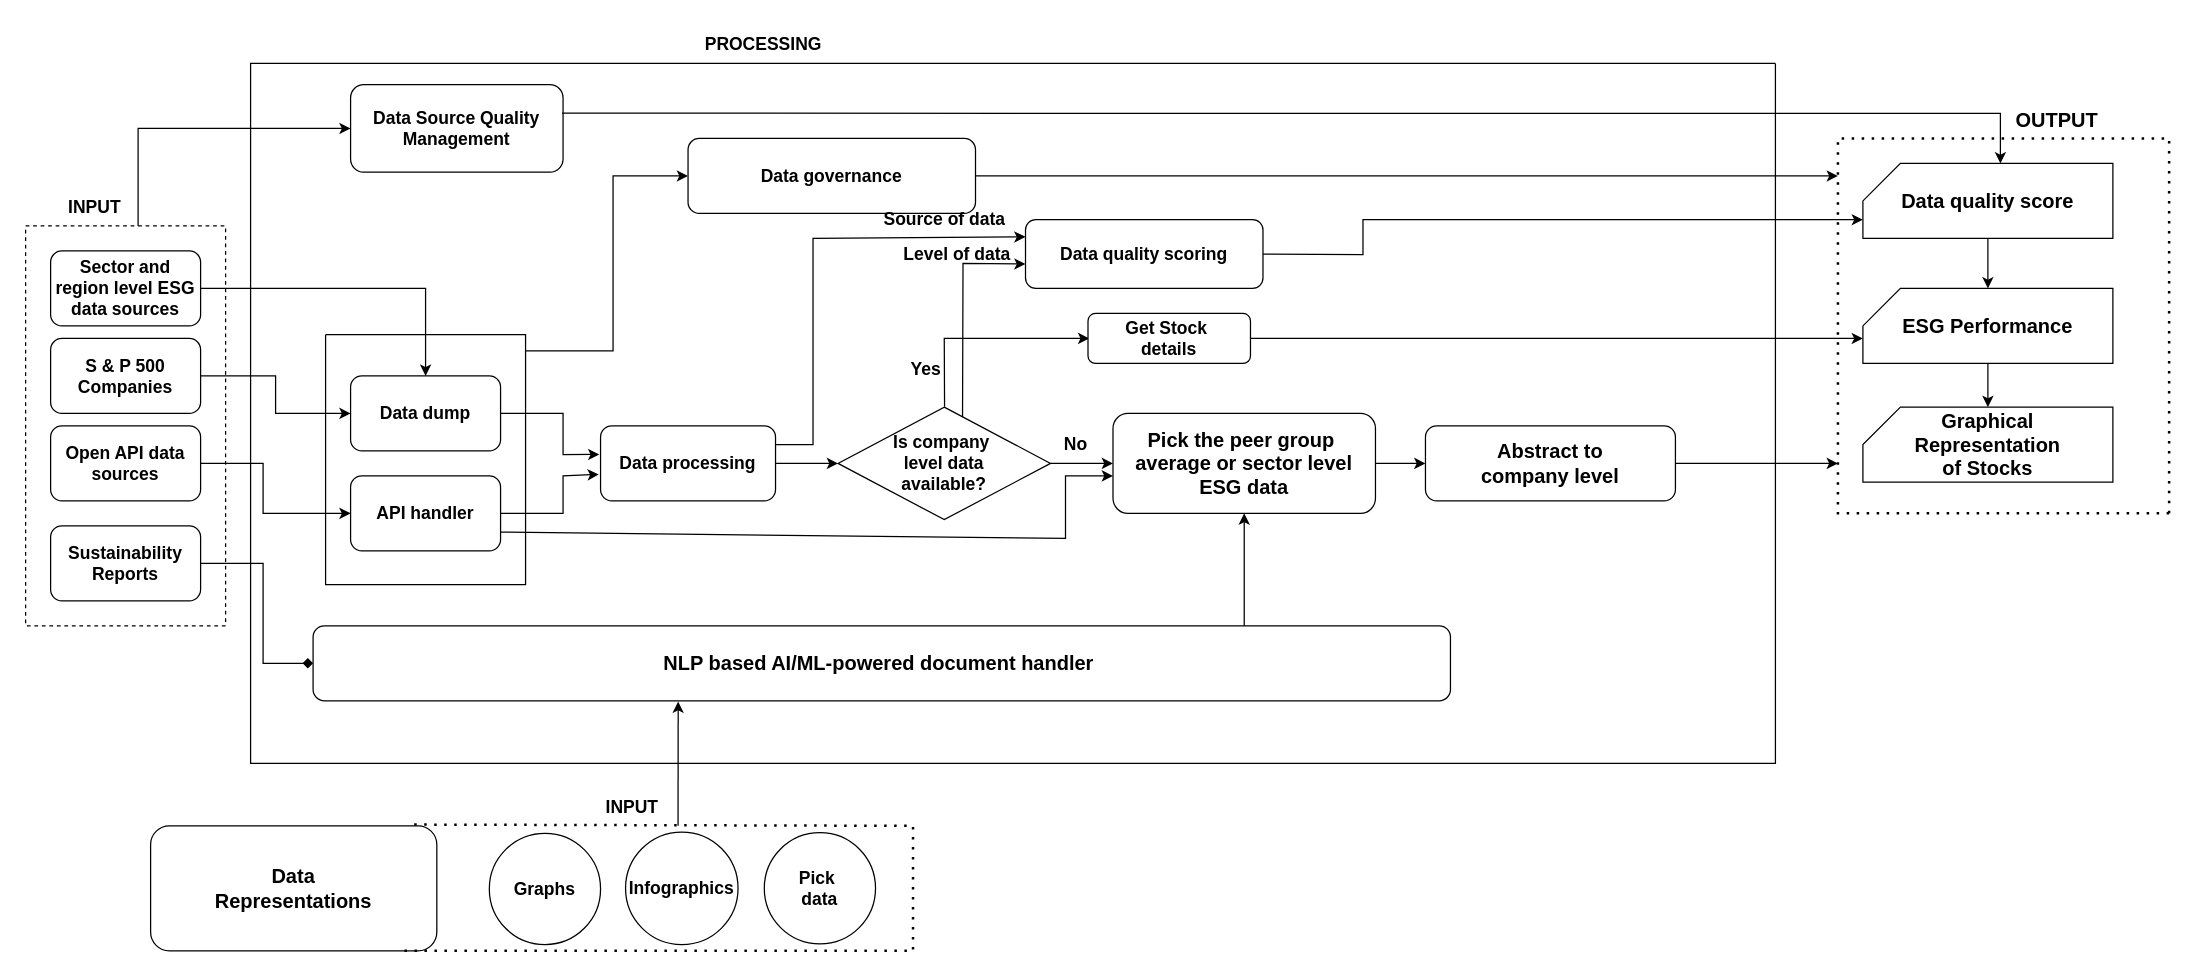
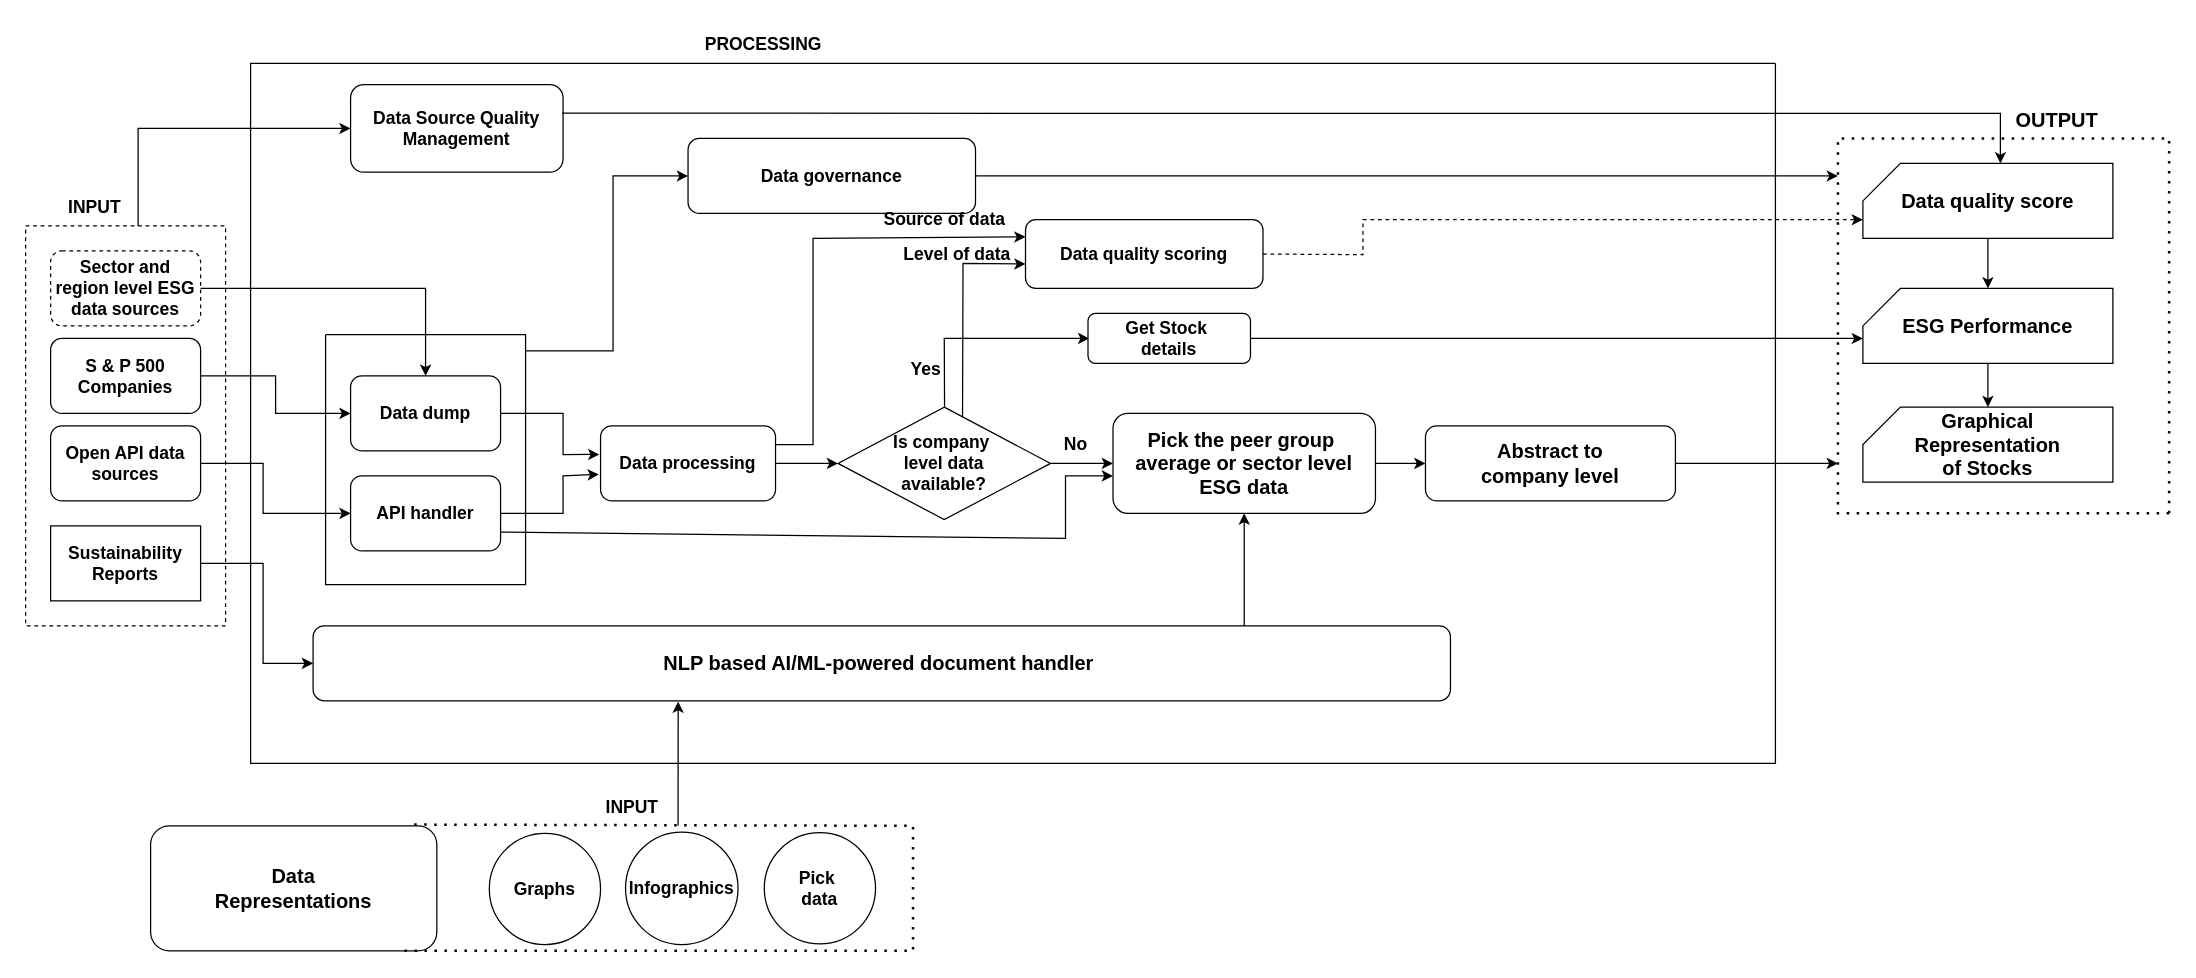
edge "Data quality scoring" -> "Data quality score": style solid -> dashed
node "Sector and region level ESG data sources": style solid -> dashed
node "Sustainability Reports": shape rounded rectangle -> rectangle
edge "Sustainability Reports" -> "NLP based AI/ML-powered document handler": arrowhead diamond -> classic
